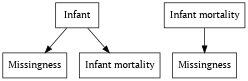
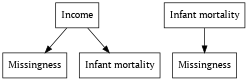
node "Infant": label "Infant" -> "Income"
